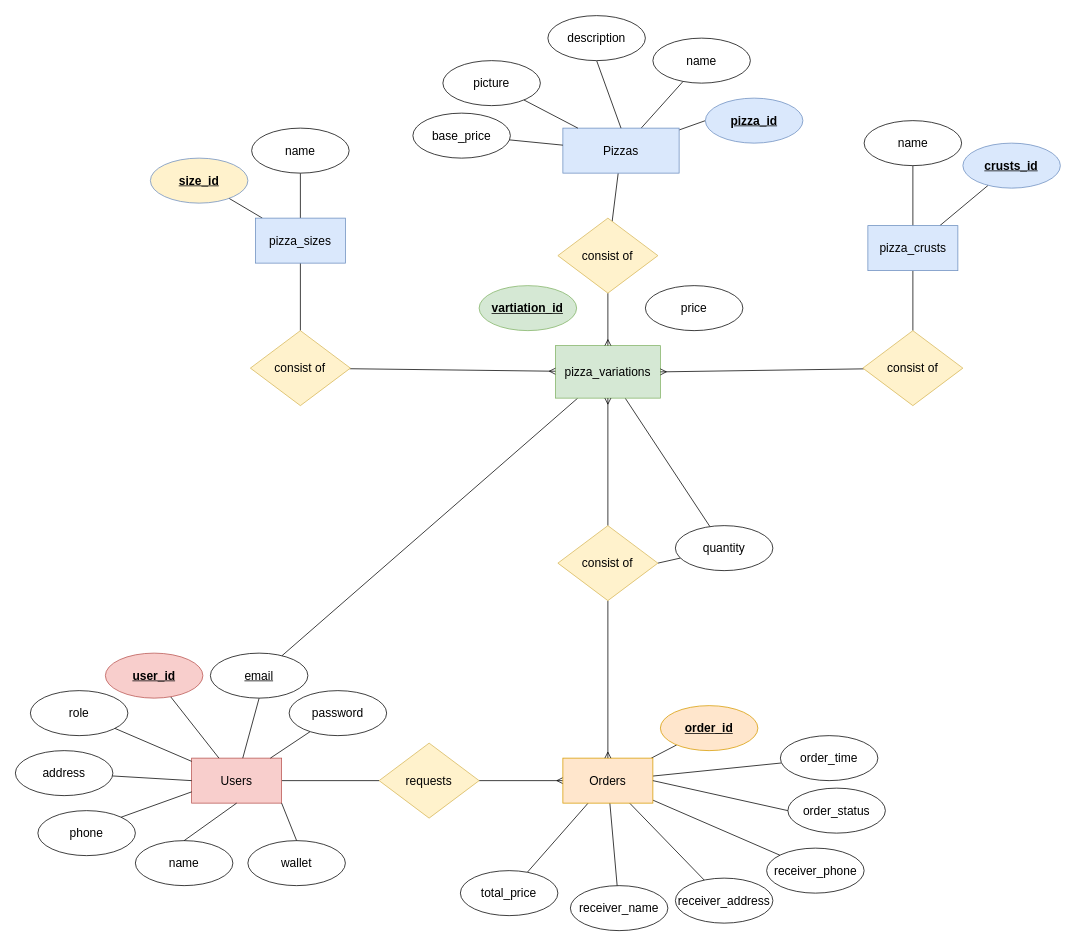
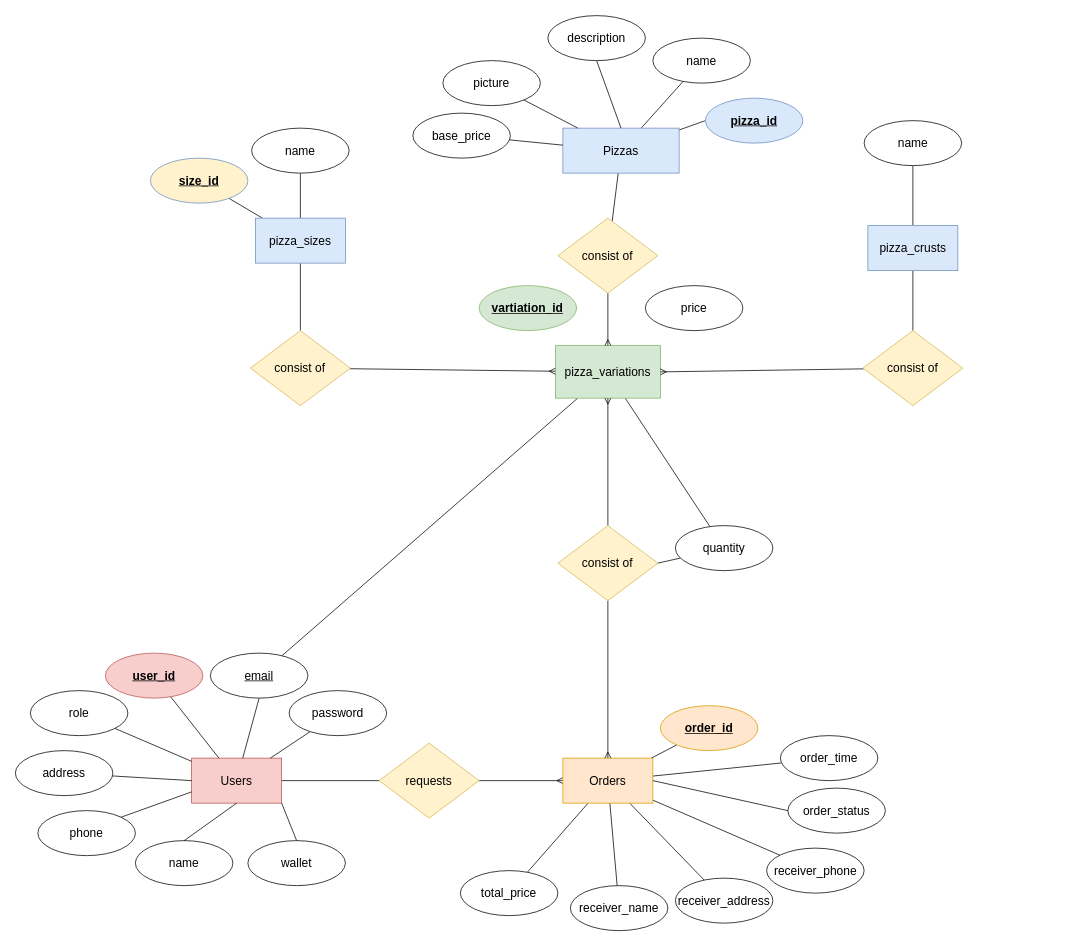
node "crusts_id": removed
edge "crusts_id" -- "pizza_crusts": removed
